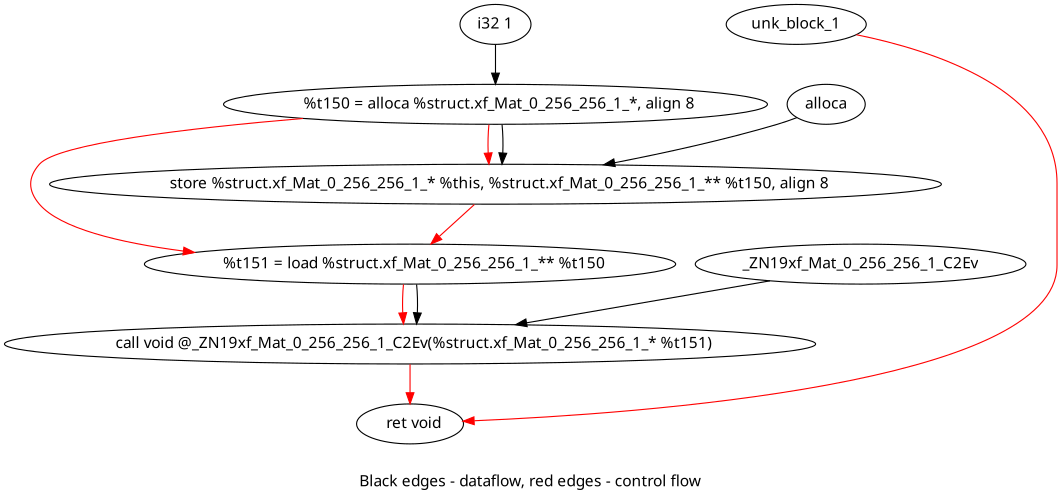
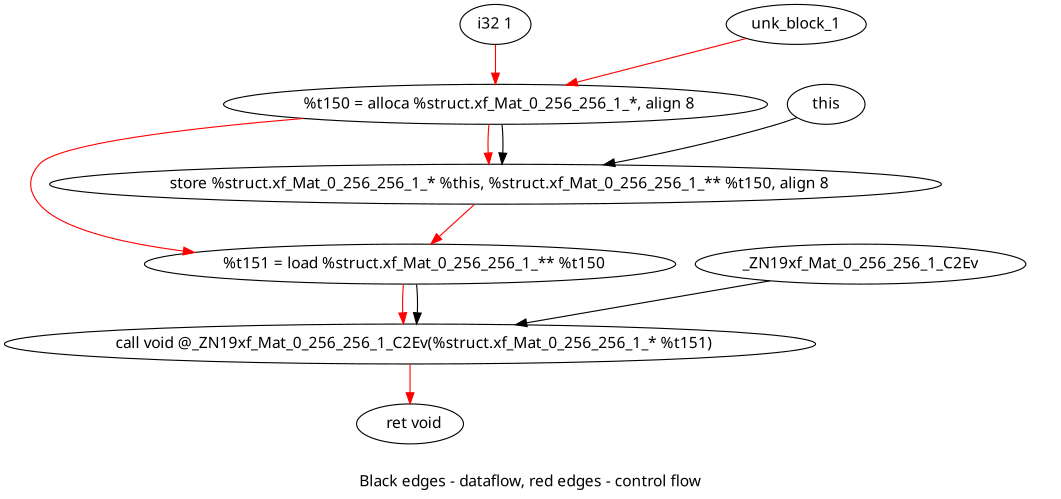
edge "i32 1" -> "%t150 = alloca %struct.xf_Mat_0_256_256_1_*, align 8": color black -> red
node "alloca": label "alloca" -> "this"
edge "unk_block_1" -> "ret void": now "unk_block_1" -> "%t150 = alloca %struct.xf_Mat_0_256_256_1_*, align 8"
